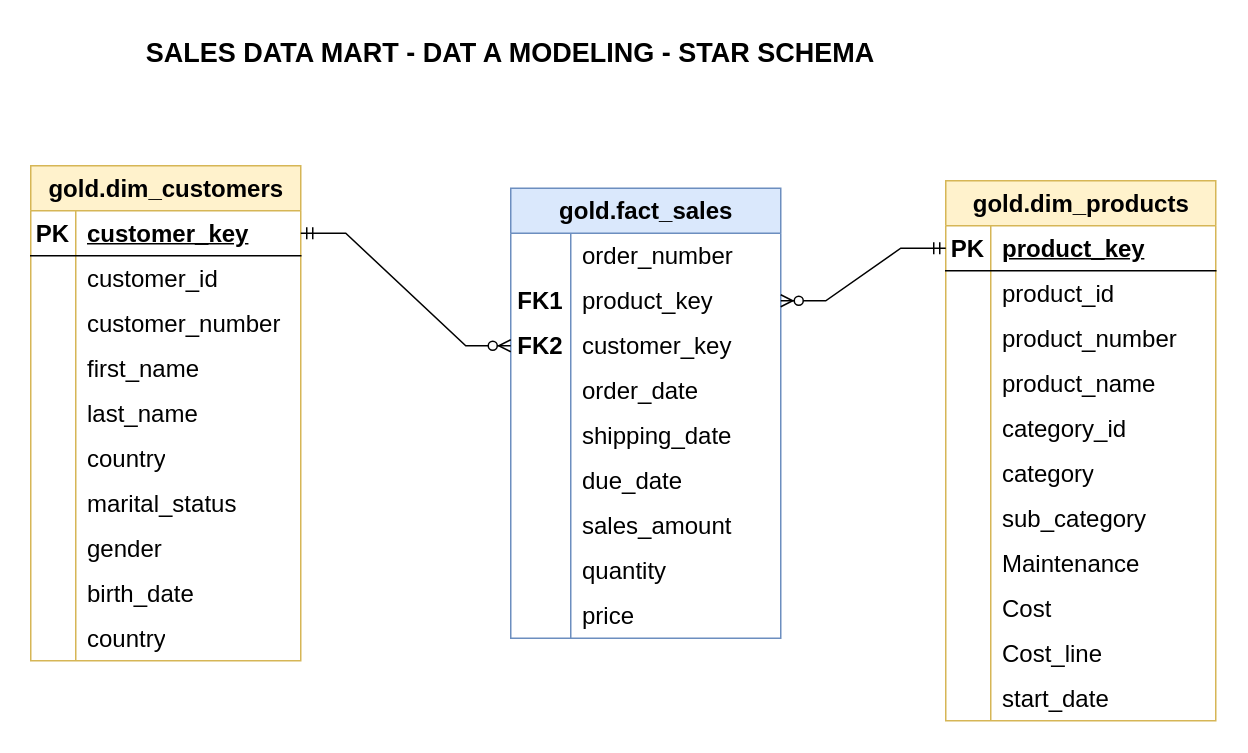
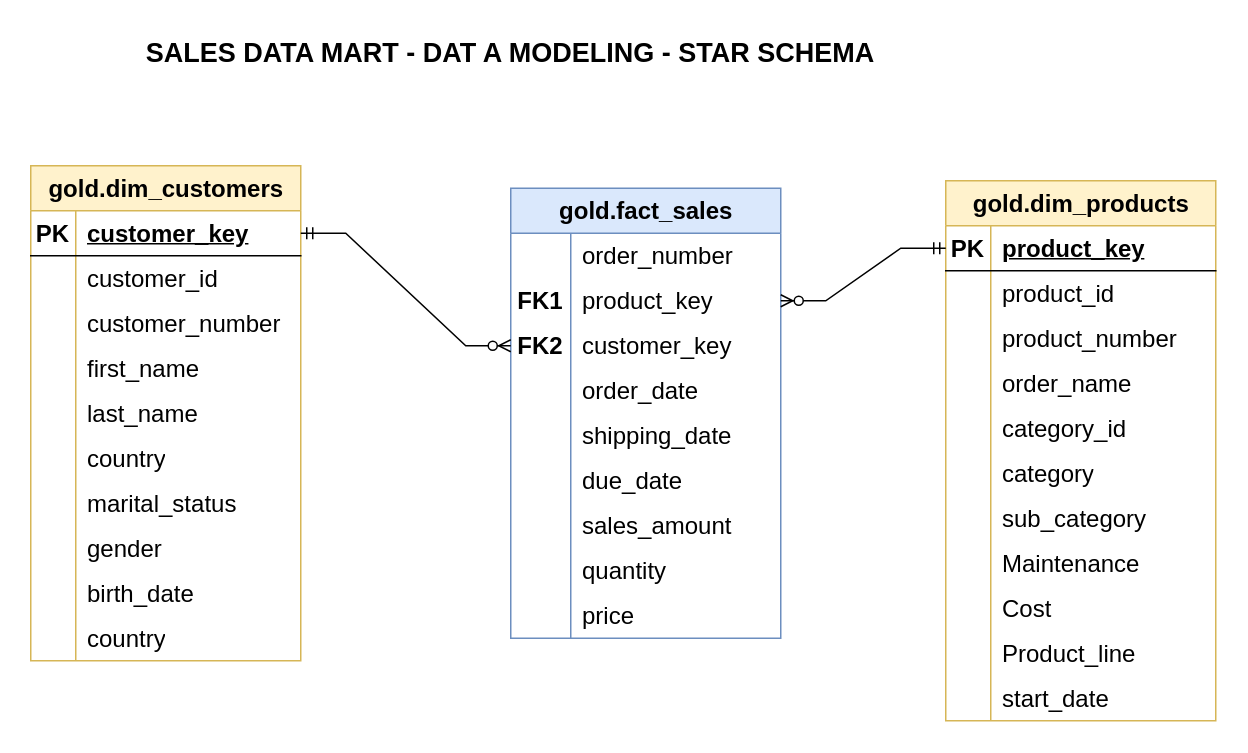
node "product_name": label "product_name" -> "order_name"
node "Cost_line": label "Cost_line" -> "Product_line"
